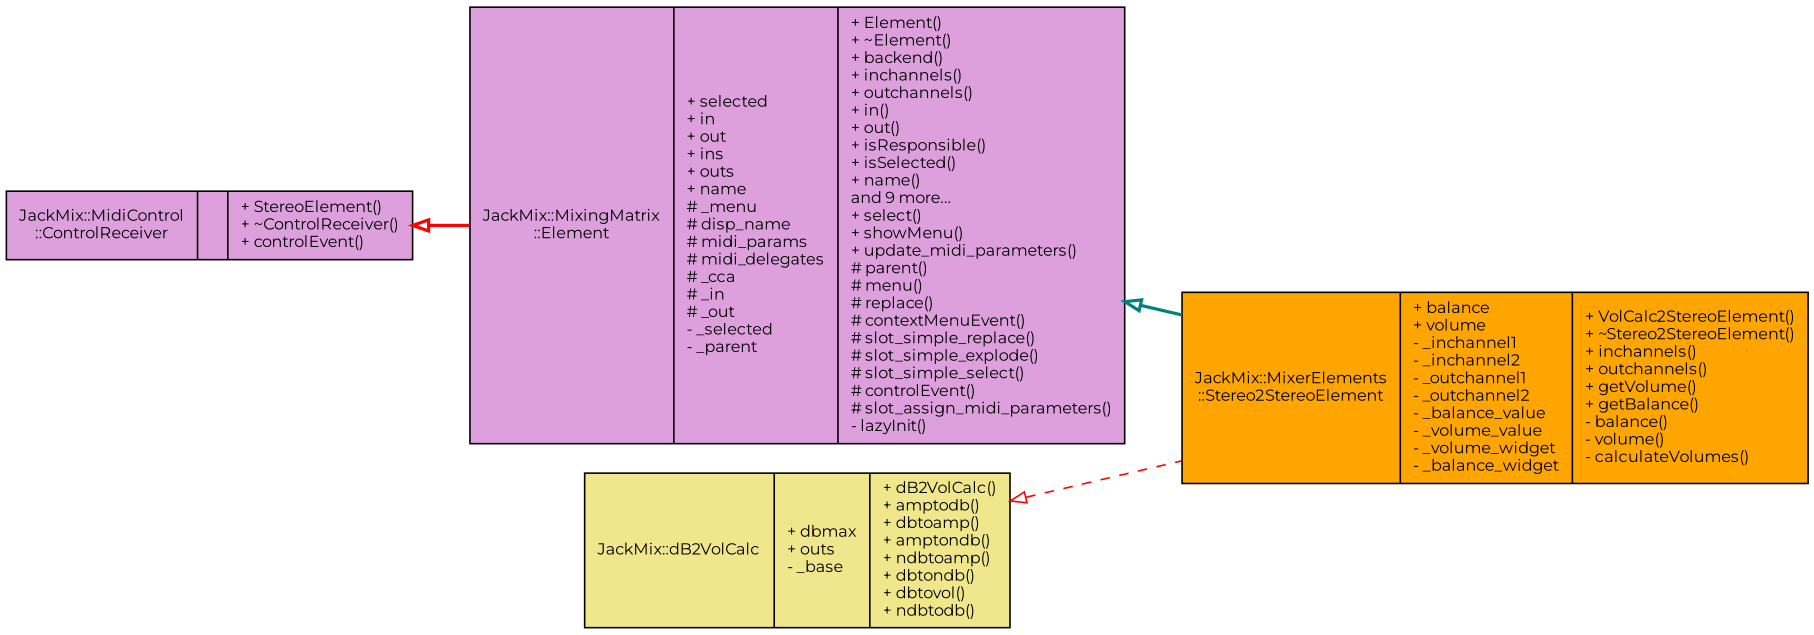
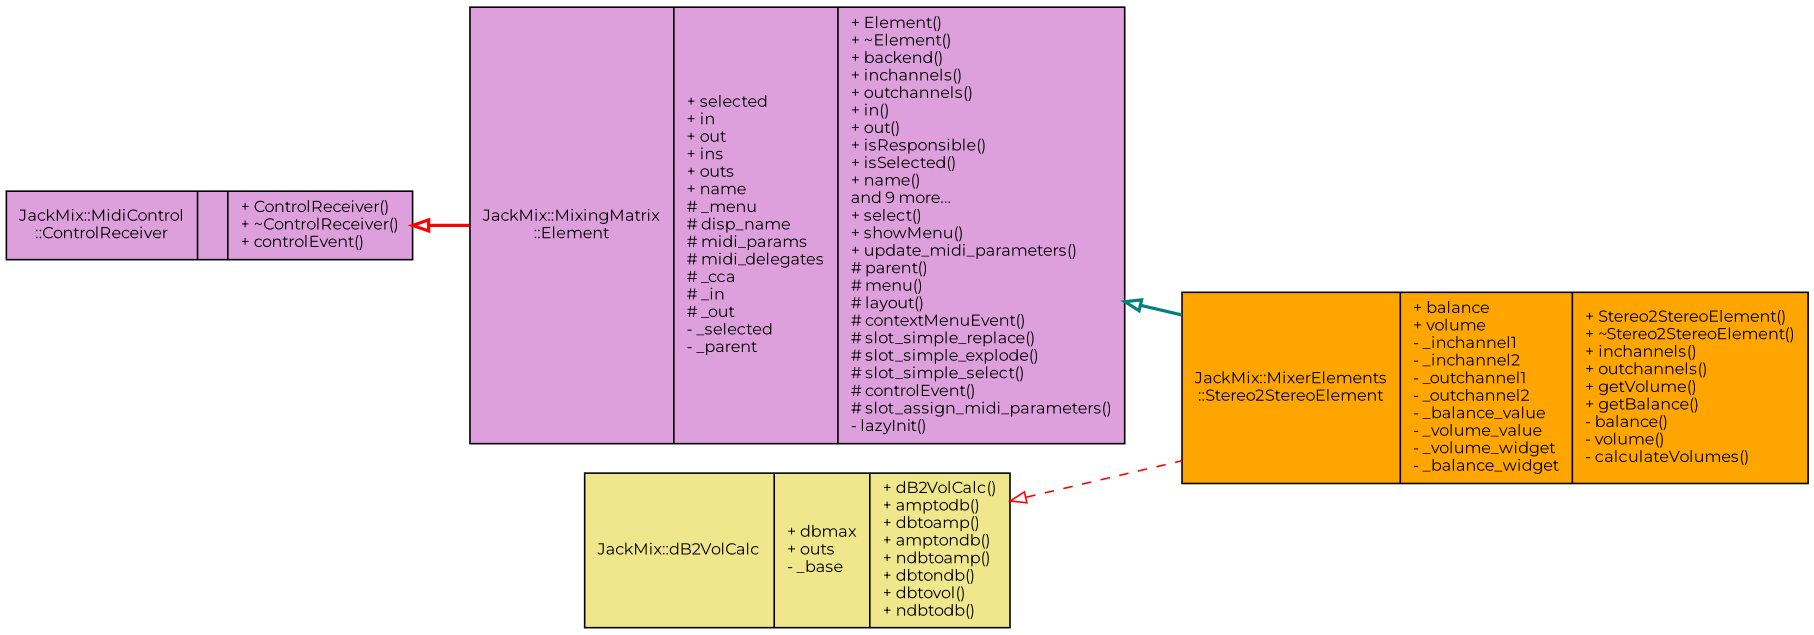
node "JackMix::MidiControl": text "+ StereoElement()" -> "+ ControlReceiver()"
node "JackMix::MixingMatrix": text "# replace()" -> "# layout()"
node "JackMix::MixerElements": text "+ VolCalc2StereoElement()" -> "+ Stereo2StereoElement()"
